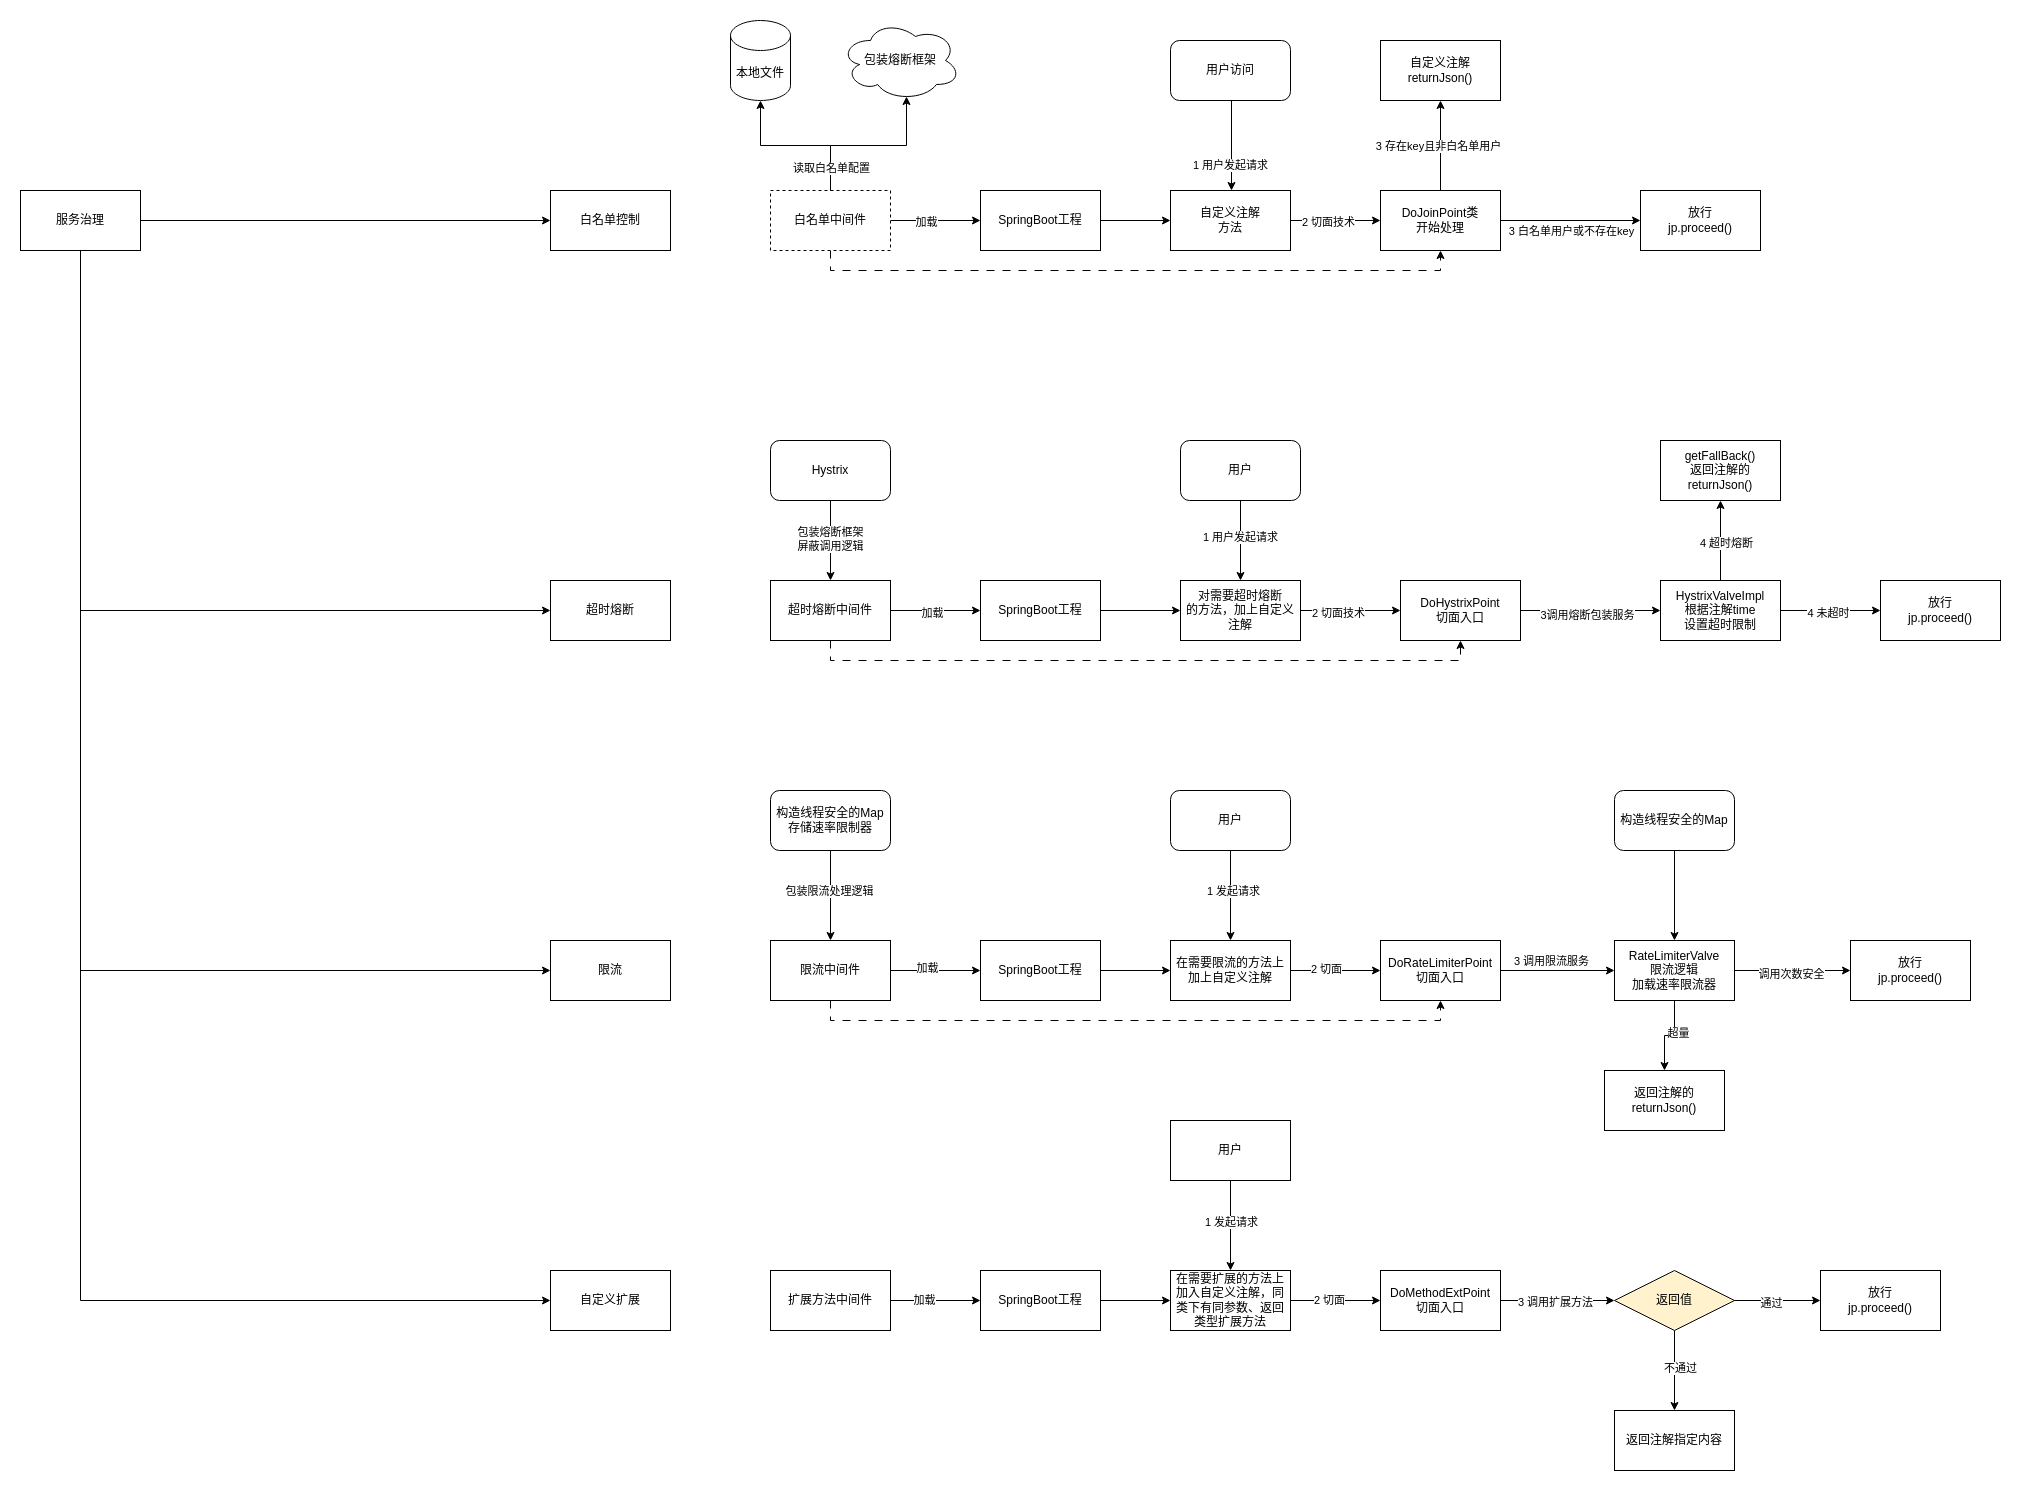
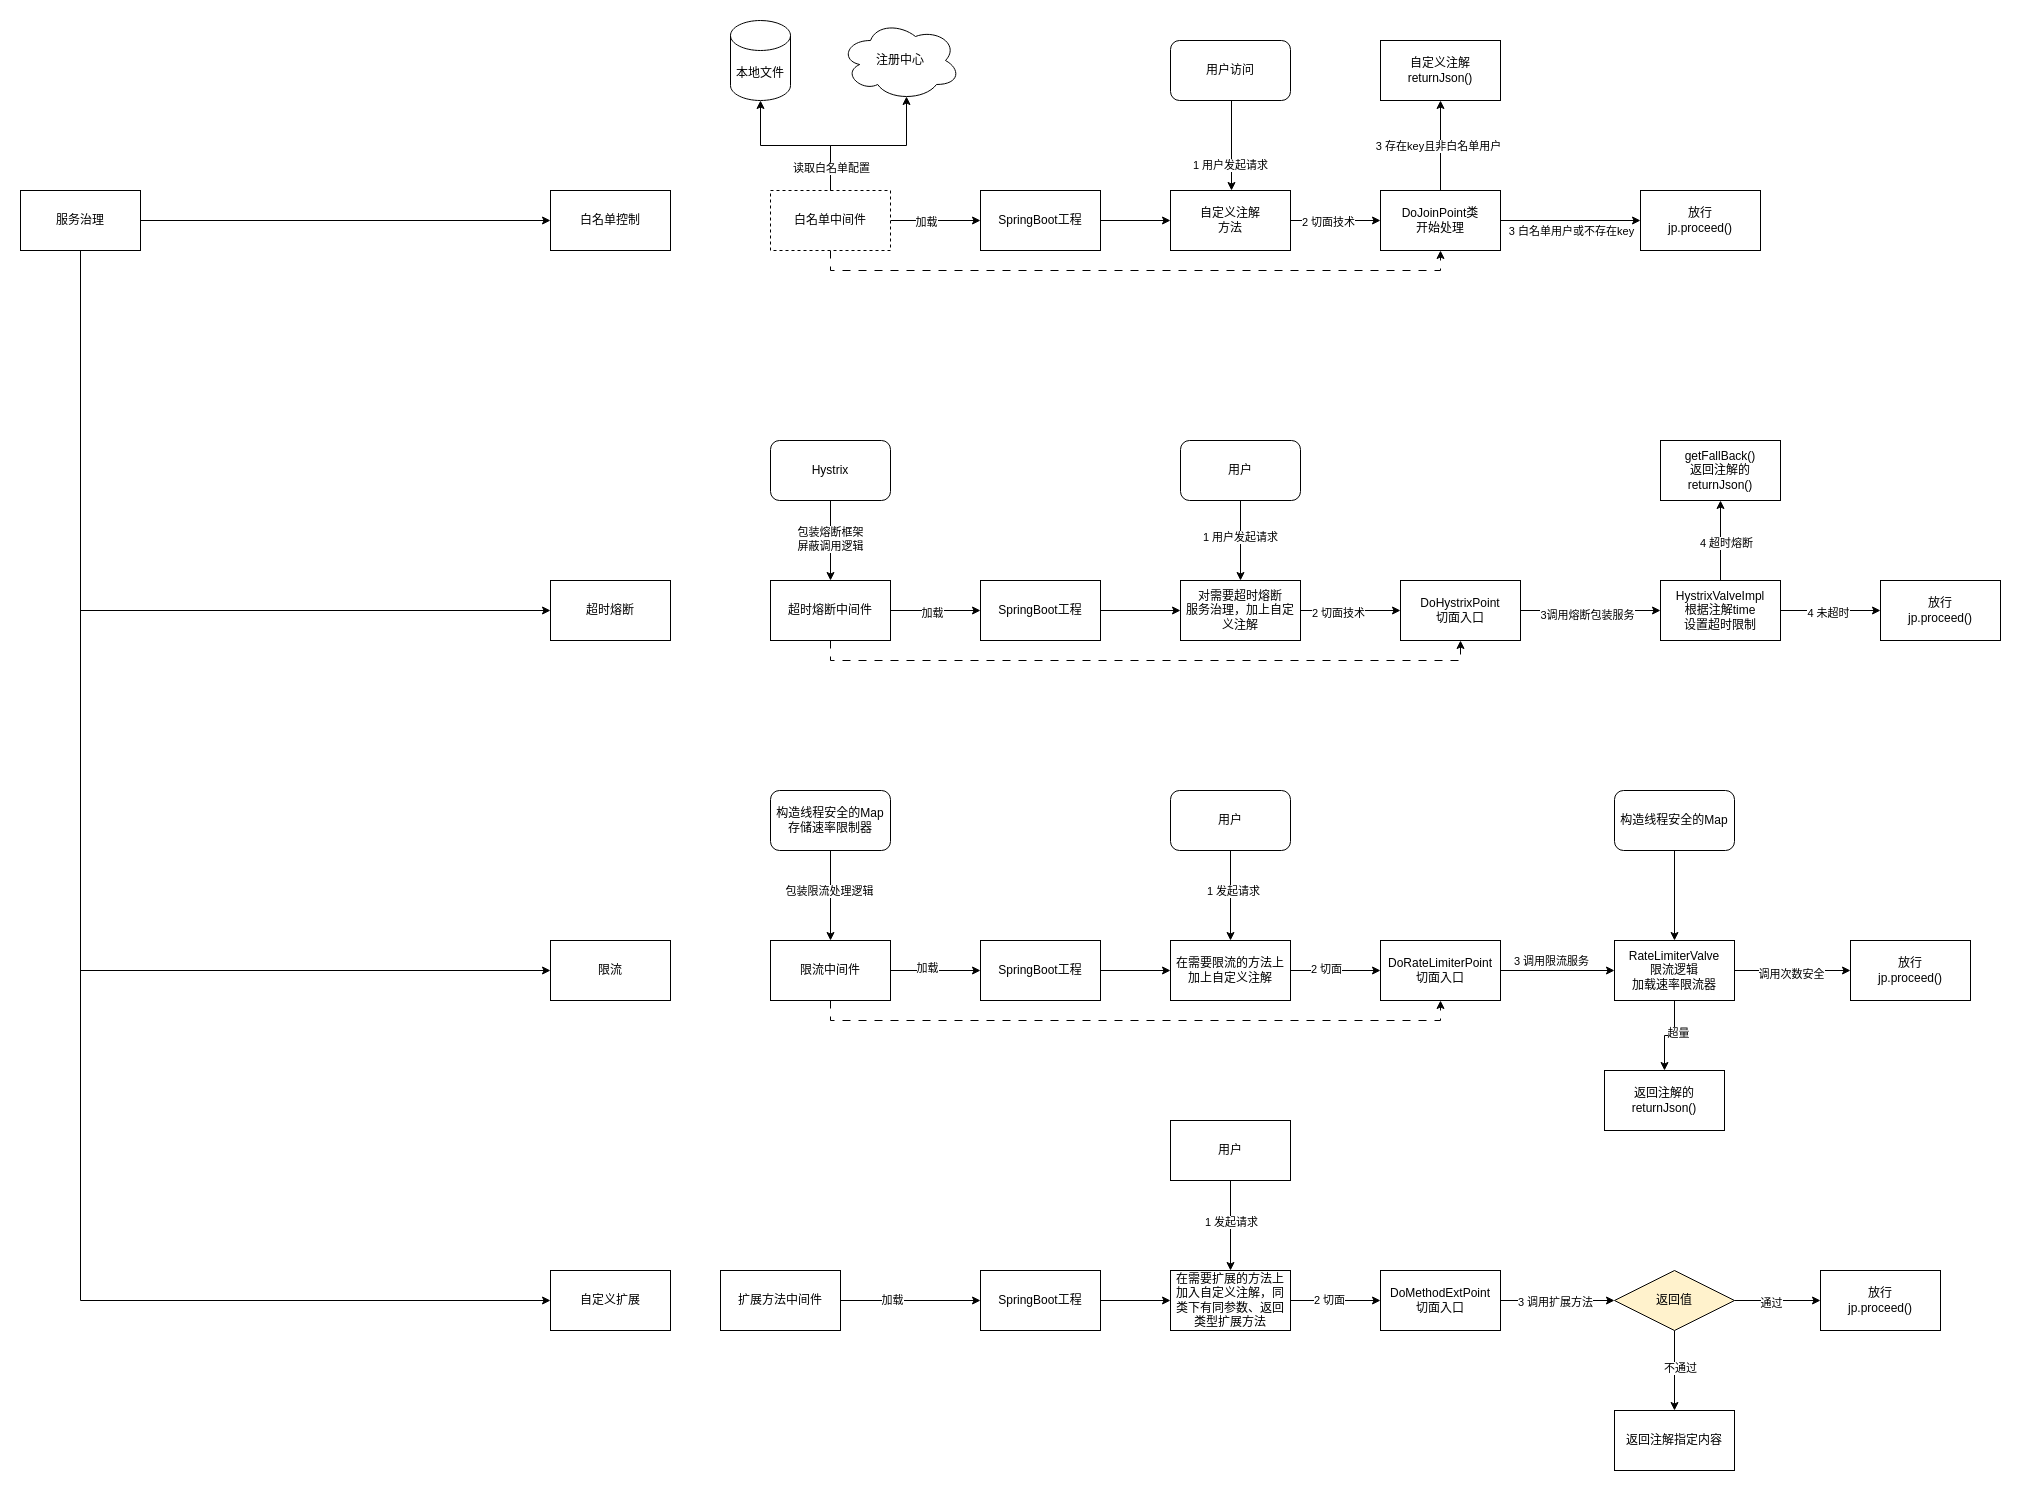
node "包装熔断框架": label "包装熔断框架" -> "注册中心"
node "对需要超时熔断 的方法，加上自定义注解": label "对需要超时熔断 的方法，加上自定义注解" -> "对需要超时熔断 服务治理，加上自定义注解"
node "扩展方法中间件": moved (831, 1301) -> (781, 1301)
